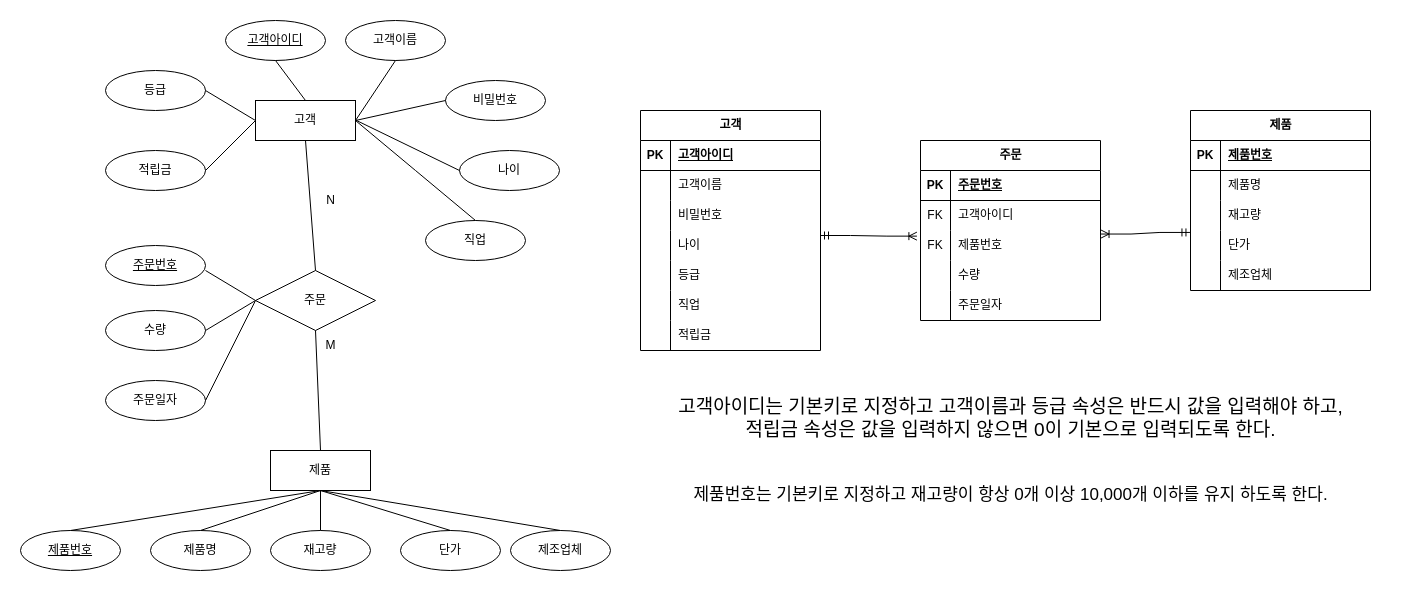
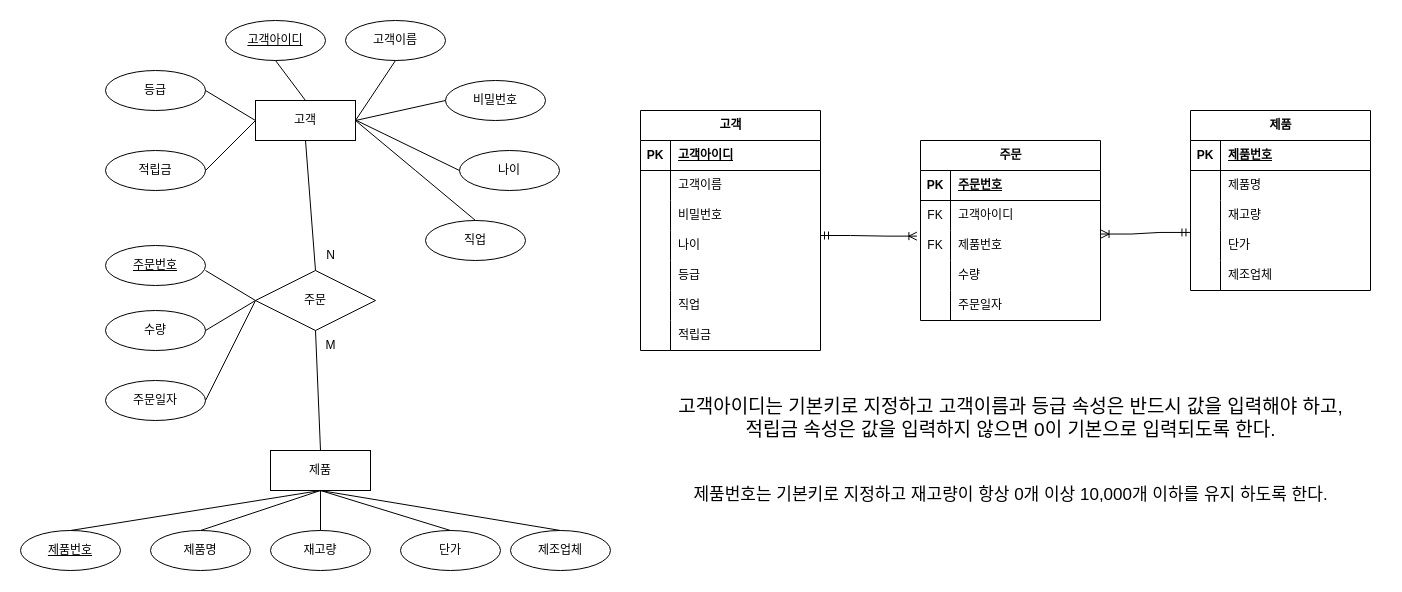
node "N": moved (331, 201) -> (331, 256)
